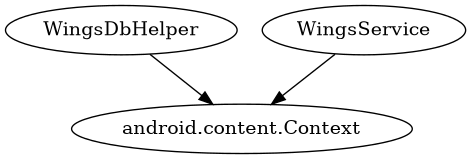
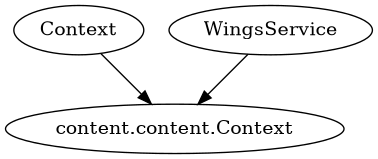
node "WingsDbHelper": label "WingsDbHelper" -> "Context"
node "android.content.Context": label "android.content.Context" -> "content.content.Context"
